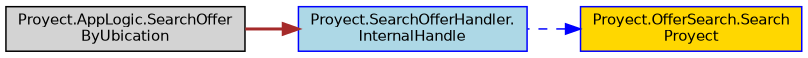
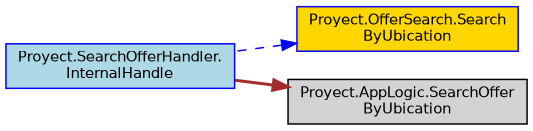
edge "Proyect.AppLogic.SearchOffer ByUbication" -> "Proyect.SearchOfferHandler. InternalHandle": reversed
node "Proyect.OfferSearch.Search Proyect": label "Proyect.OfferSearch.Search Proyect" -> "Proyect.OfferSearch.Search ByUbication"
